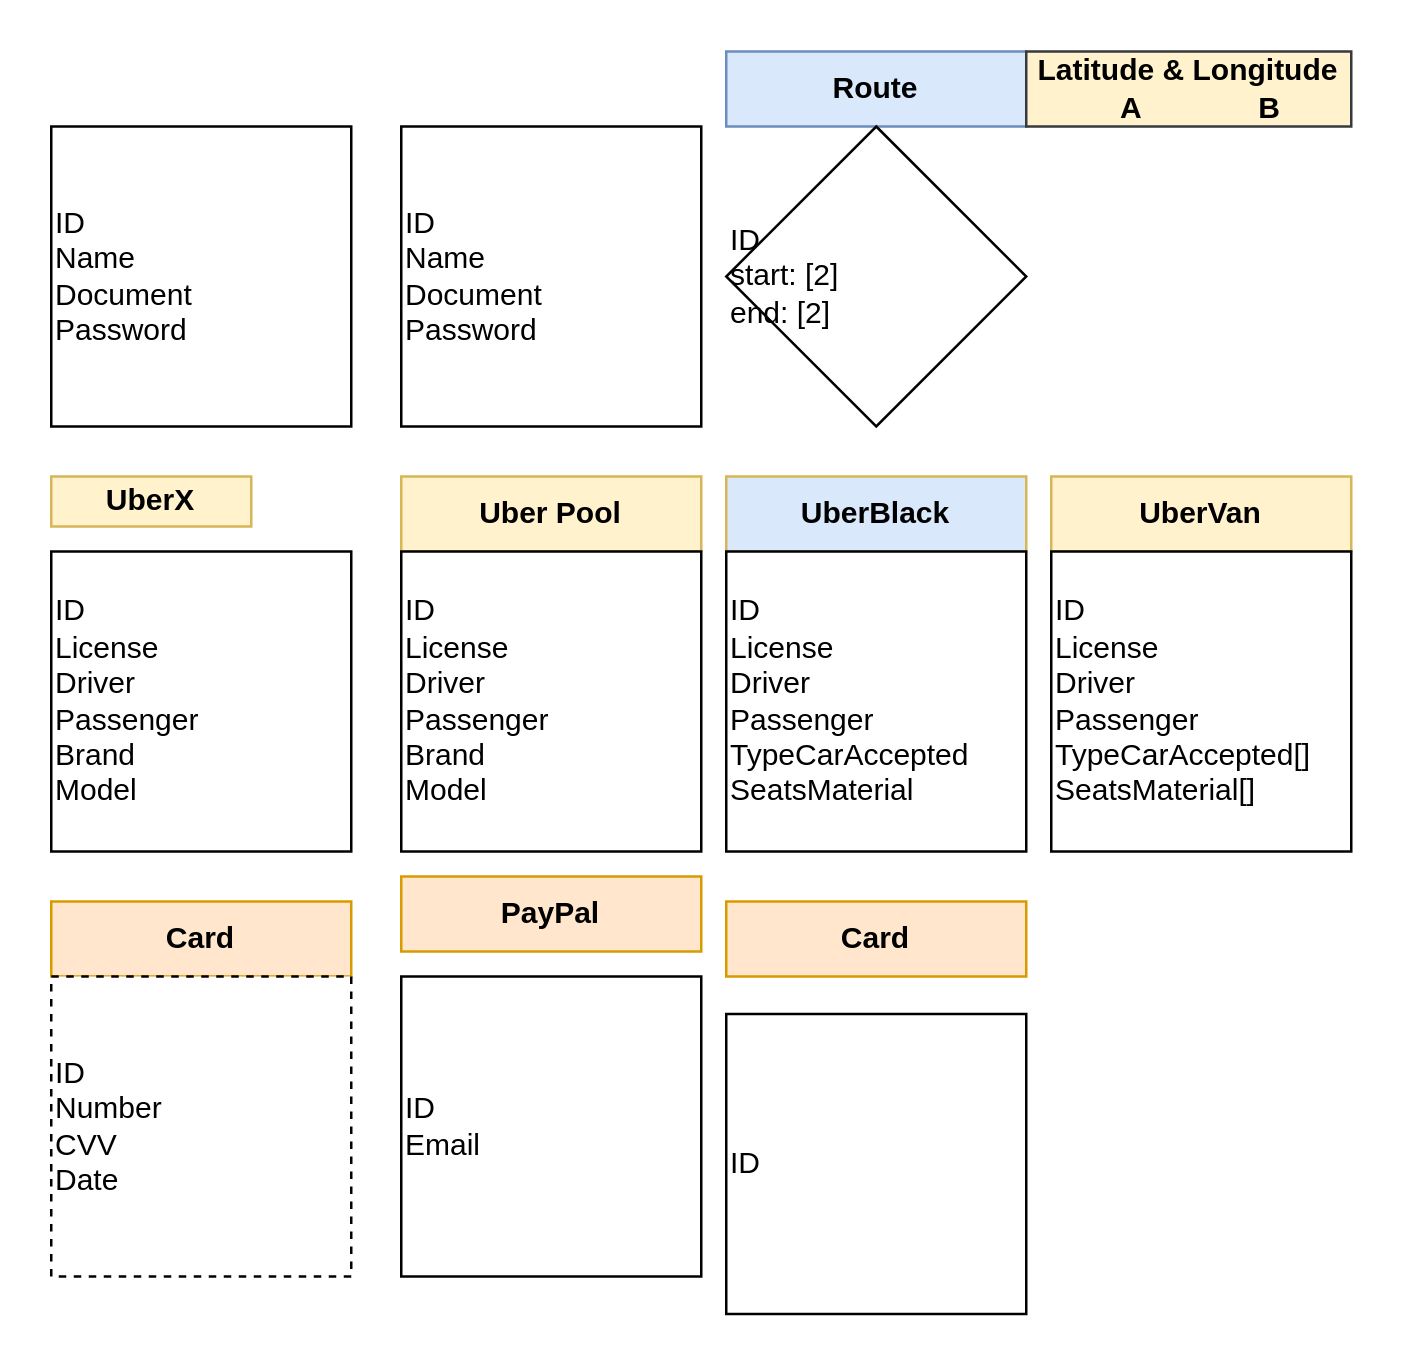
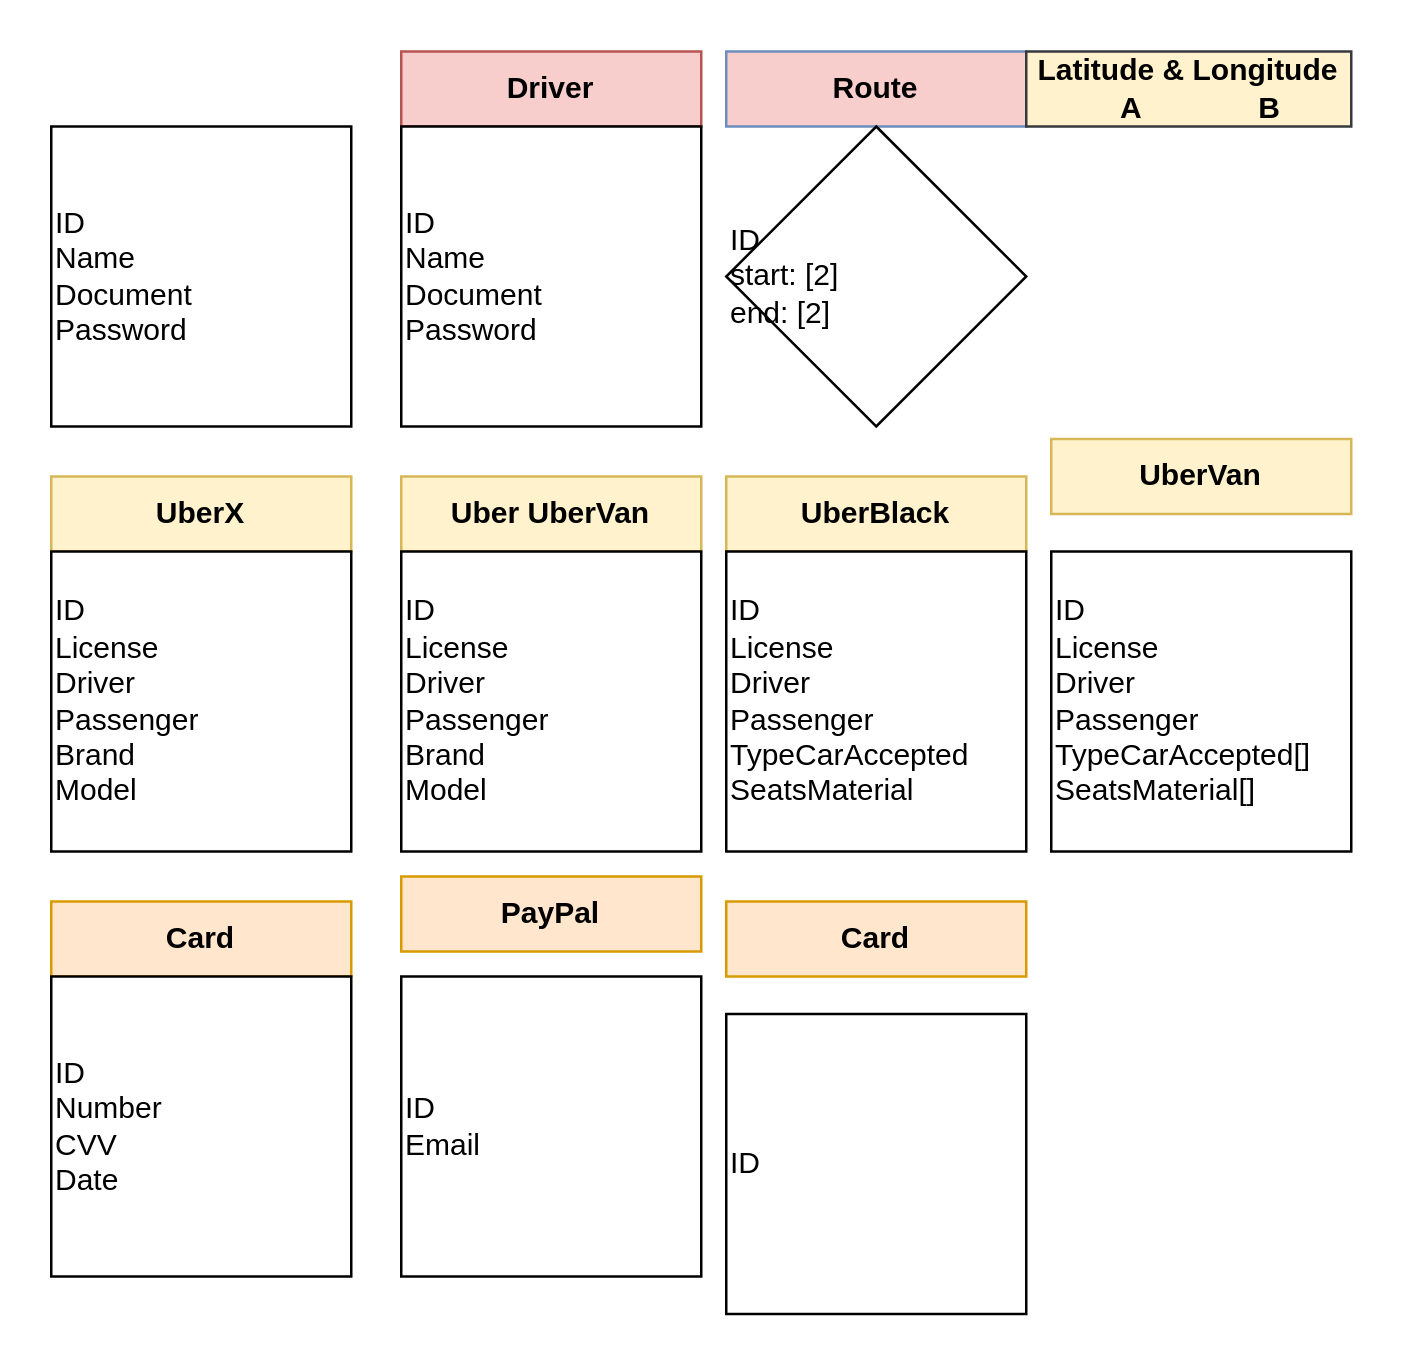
node "Driver": added
node "Route": fillcolor #dae8fc -> #f8cecc
node "UberX": size 200x50 -> 300x75
node "Uber Pool": label "Uber Pool" -> "Uber UberVan"
node "UberBlack": fillcolor #dae8fc -> #fff2cc
node "UberVan": moved (1201, 514) -> (1201, 476)
node "ID Number CVV Date": style dashed -> solid
